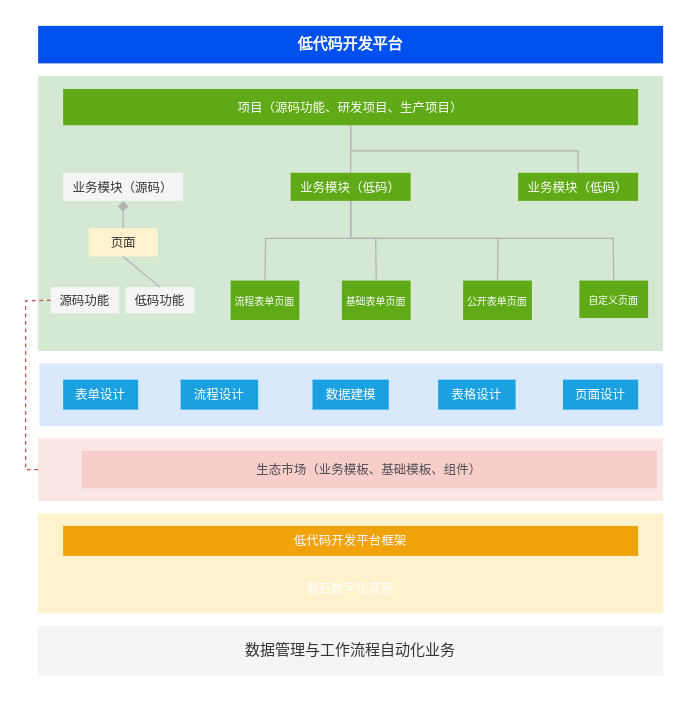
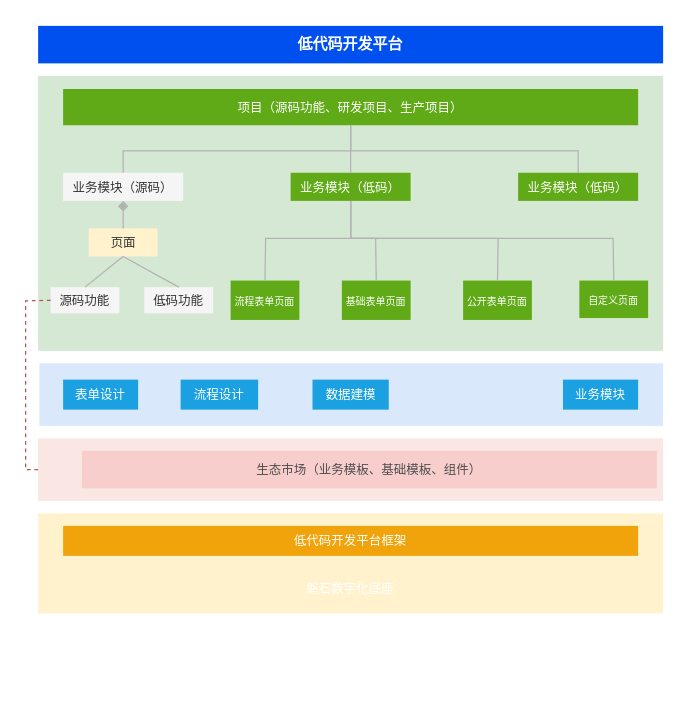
edge "项目（源码功能、研发项目、生产项目）" -- "业务模块（源码）": added
edge "页面" -- "源码功能": added
node "低码功能": moved (160, 300) -> (179, 300)
node "表格设计": removed
node "页面设计": label "页面设计" -> "业务模块"
node "数据管理与工作流程自动化业务": removed
